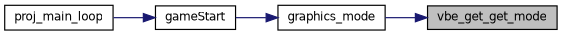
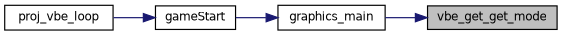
node "proj_main_loop": label "proj_main_loop" -> "proj_vbe_loop"
node "graphics_mode": label "graphics_mode" -> "graphics_main"
